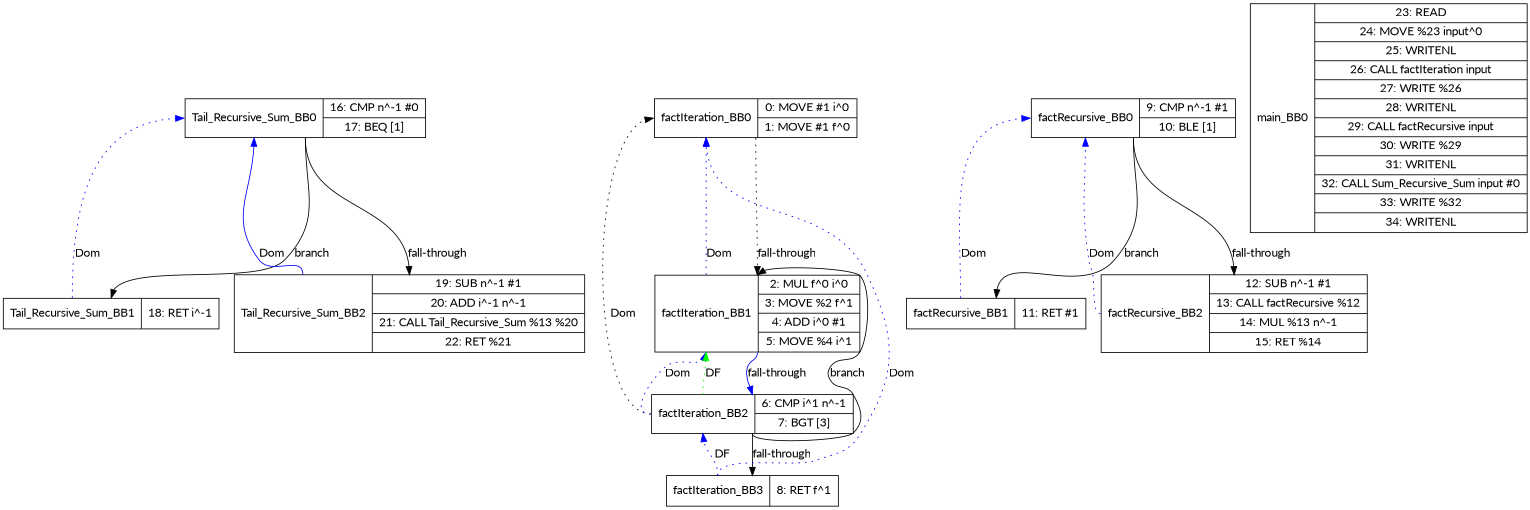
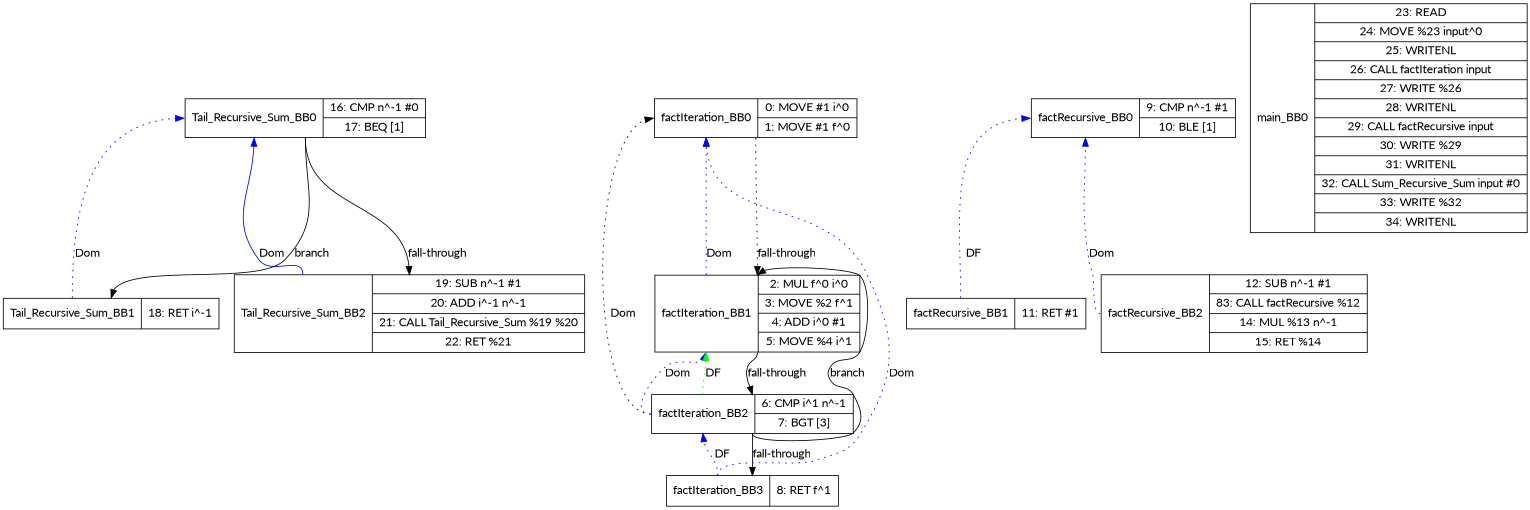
edge "factRecursive_BB0" -> "factRecursive_BB2": removed, label "fall-through"
edge "factRecursive_BB1" -> "factRecursive_BB0": label "Dom" -> "DF"
edge "factRecursive_BB0" -> "factRecursive_BB1": removed, label "branch"
node "factRecursive_BB2": text "13: CALL factRecursive %12" -> "83: CALL factRecursive %12"
node "Tail_Recursive_Sum_BB2": text "21: CALL Tail_Recursive_Sum %13 %20" -> "21: CALL Tail_Recursive_Sum %19 %20"
edge "factIteration_BB1" -> "factIteration_BB2": color blue -> black
